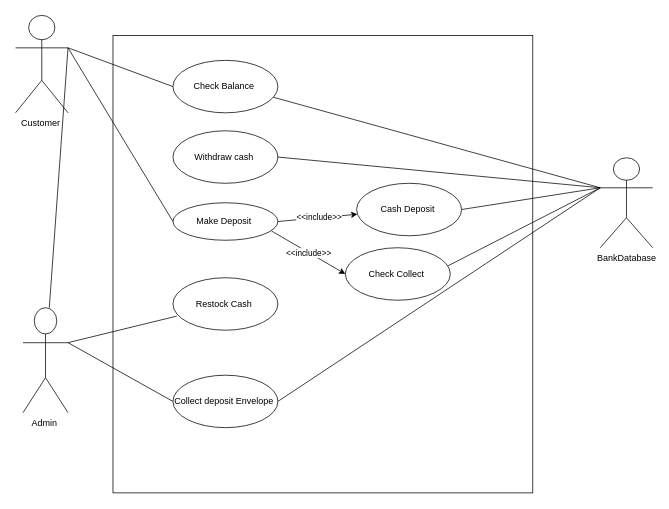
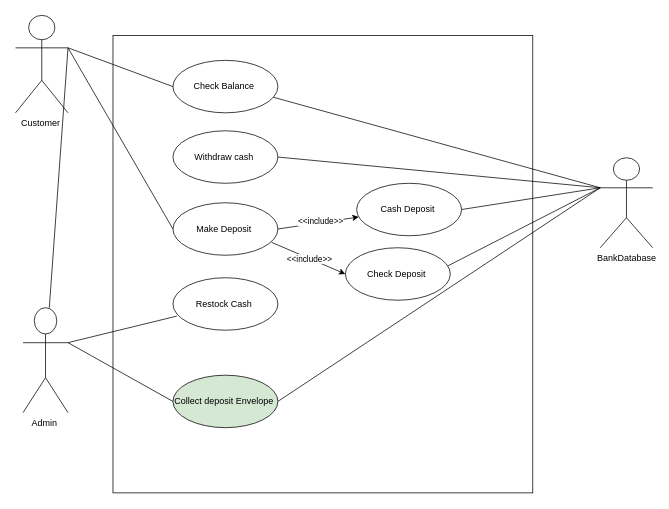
node "Make Deposit": size 105x38 -> 105x53
node "Check Collect": label "Check Collect" -> "Check Deposit"
node "Collect deposit Envelope": fillcolor #ffffff -> #d5e8d4
